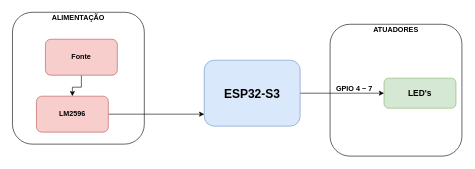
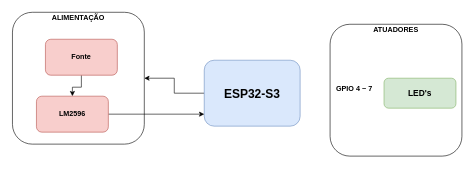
edge "ESP32-S3" -> "LED's": now "ESP32-S3" -> "ALIMENTAÇÃO"
